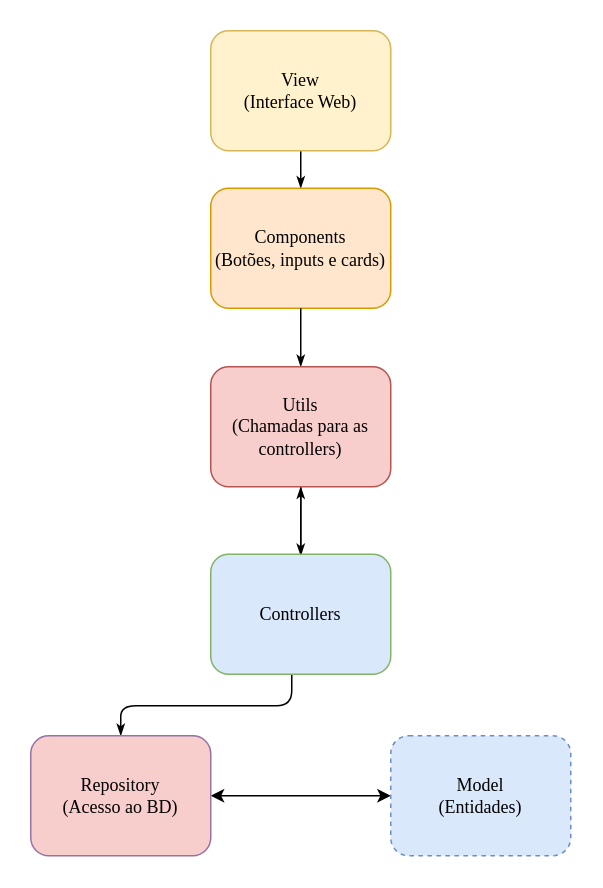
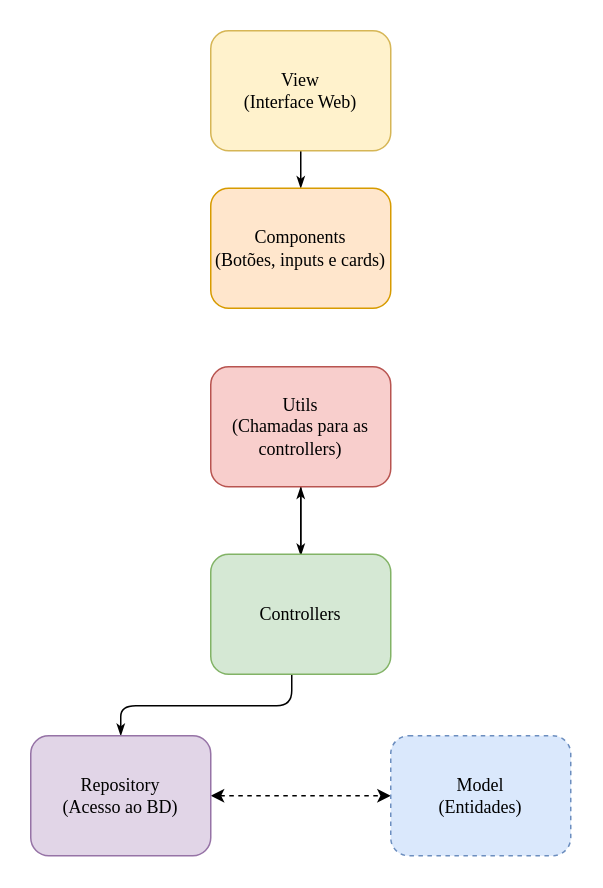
edge "Components (Botões, inputs e cards)" -> "Utils (Chamadas para as controllers)": removed
node "Controllers": fillcolor #dae8fc -> #d5e8d4
node "Repository (Acesso ao BD)": fillcolor #f8cecc -> #e1d5e7
edge "Repository (Acesso ao BD)" -- "Model (Entidades)": style solid -> dashed
